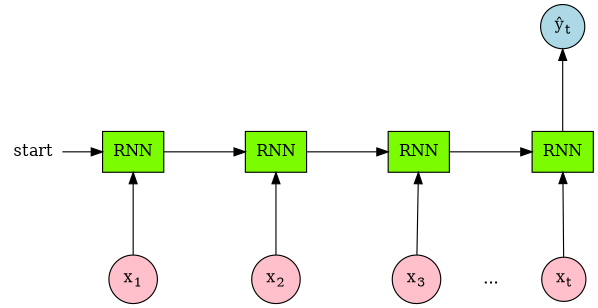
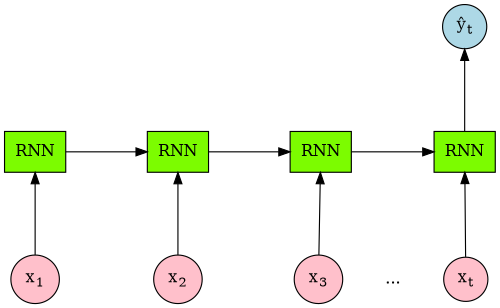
node "start": removed
